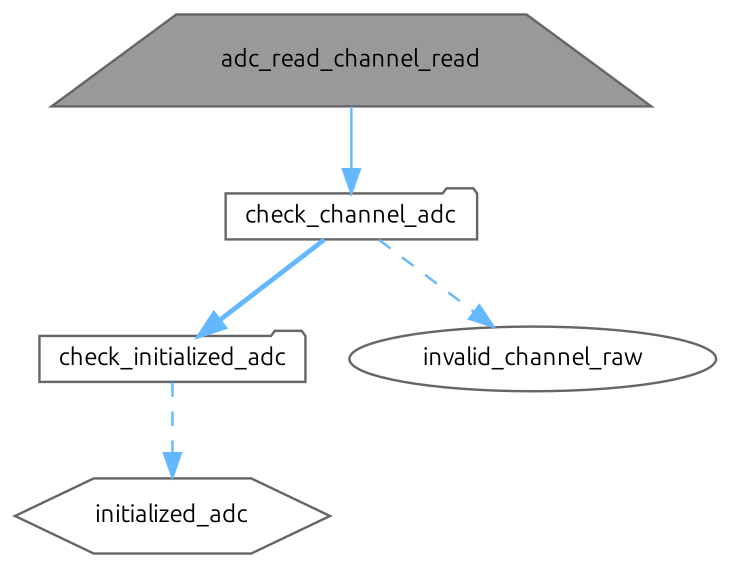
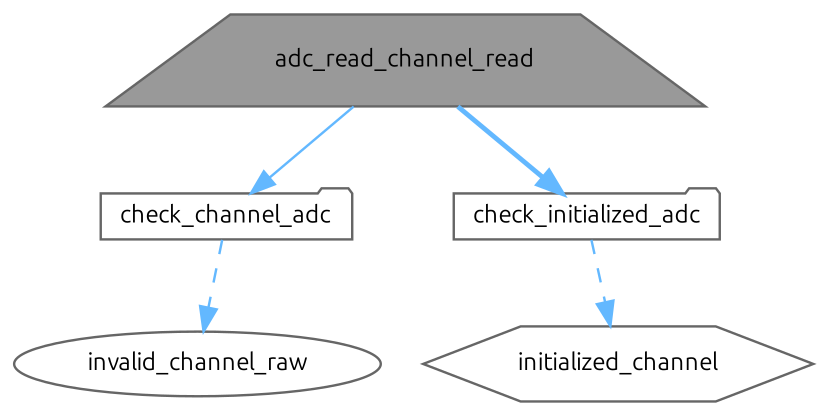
edge "check_channel_adc" -> "check_initialized_adc": now "adc_read_channel_read" -> "check_initialized_adc"
node "initialized_adc": label "initialized_adc" -> "initialized_channel"
